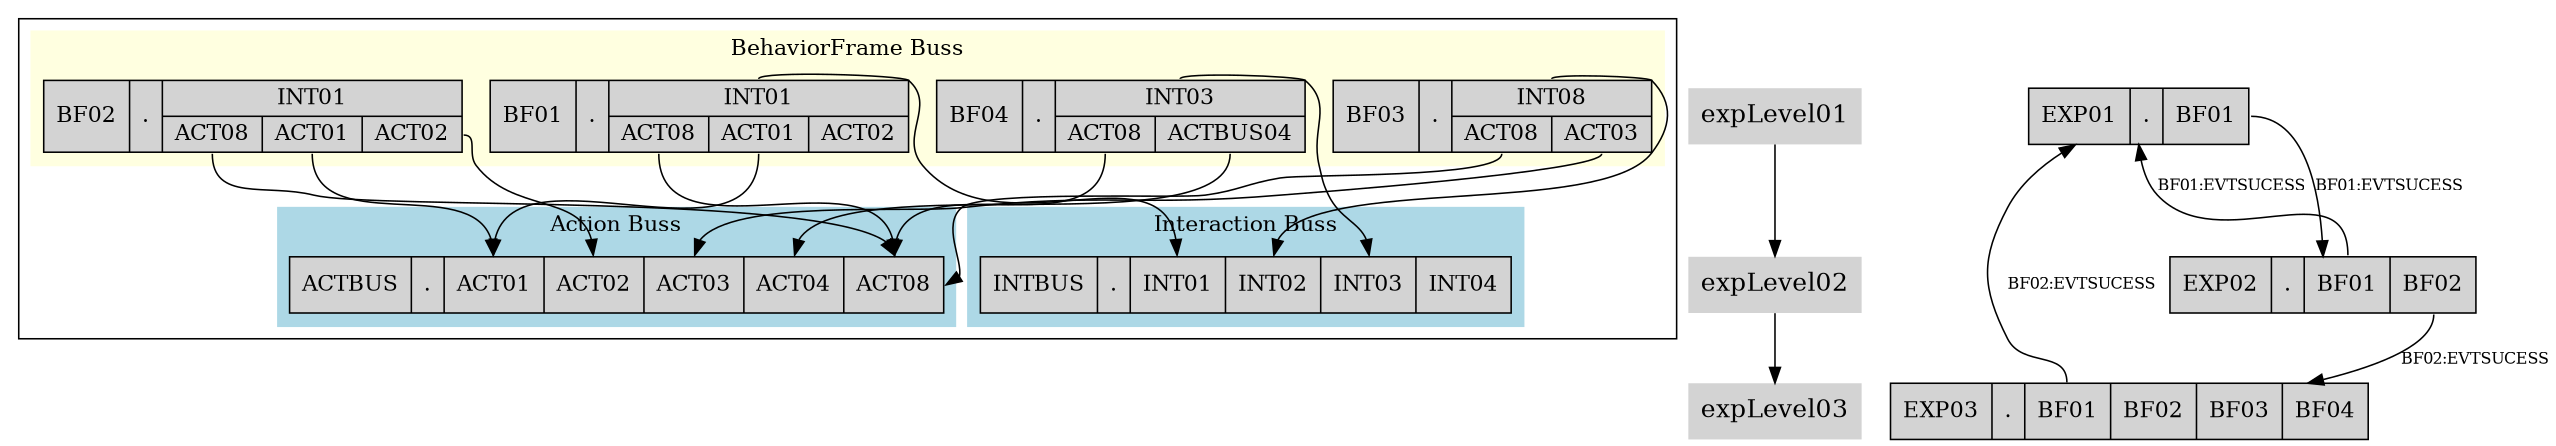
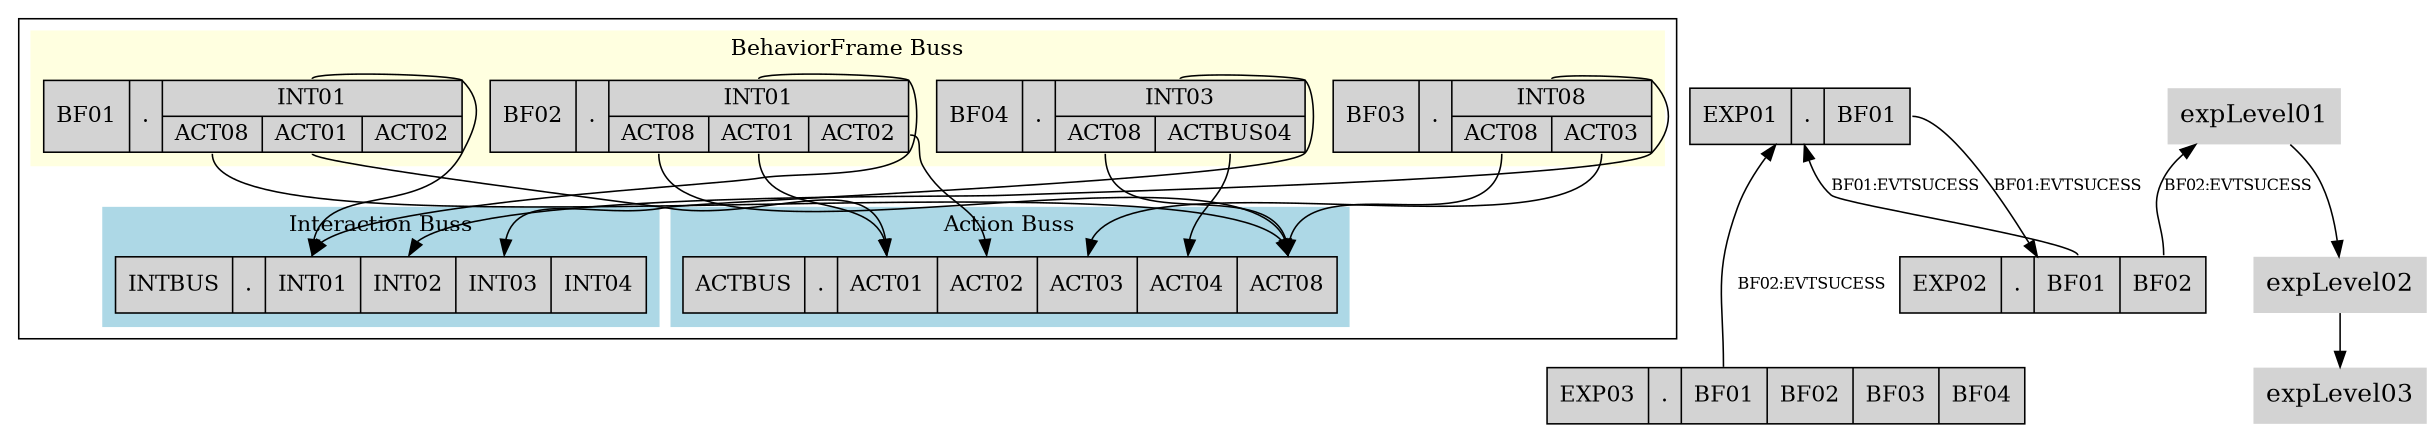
edge "BF02" -> "INTBUS": added
edge "EXP02" -> "EXP03": now "EXP02" -> "expLevel01"
